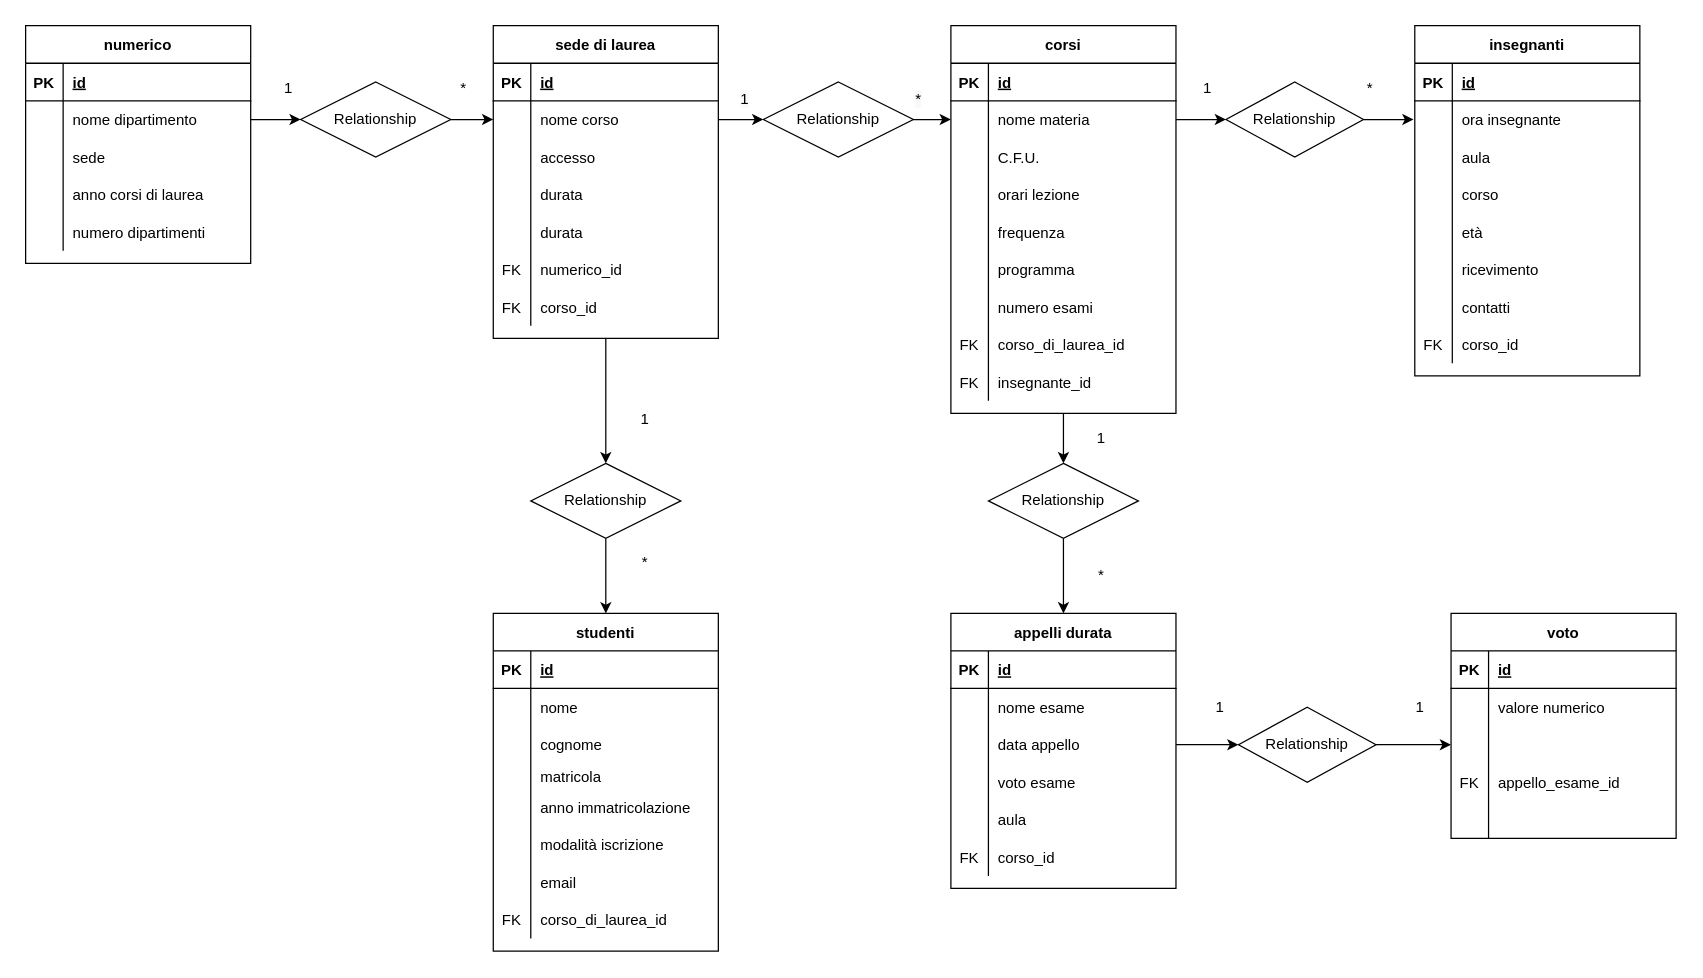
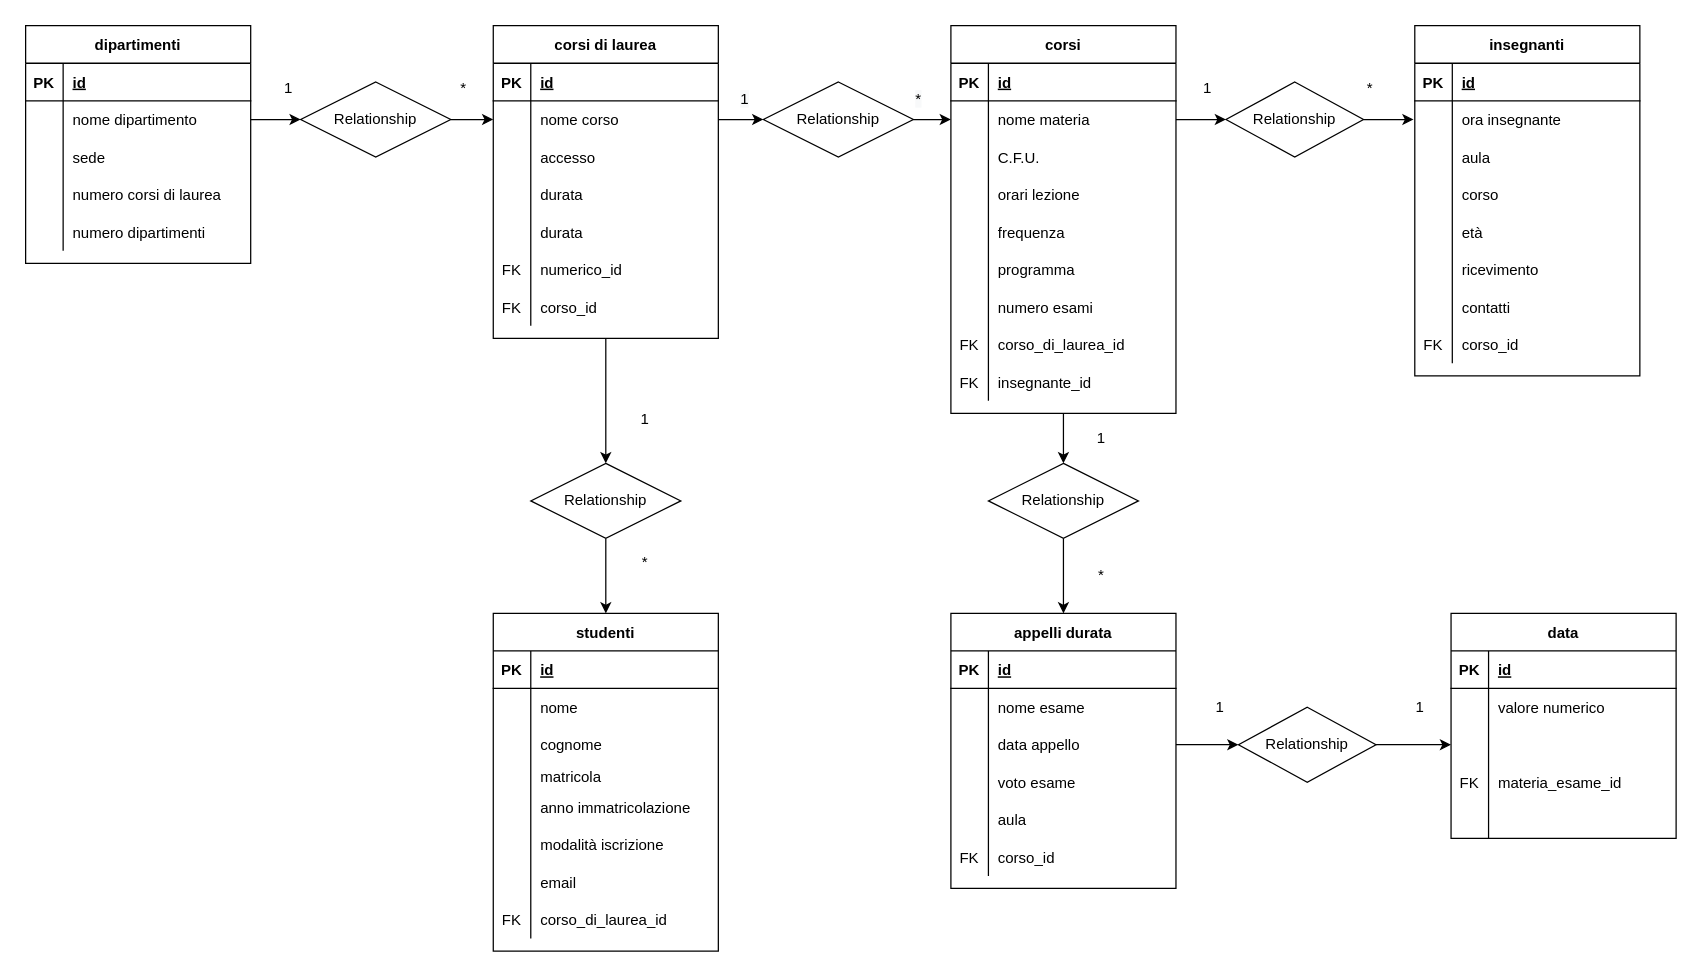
node "numerico": label "numerico" -> "dipartimenti"
node "sede di laurea": label "sede di laurea" -> "corsi di laurea"
node "anno corsi di laurea": label "anno corsi di laurea" -> "numero corsi di laurea"
node "voto": label "voto" -> "data"
node "appello_esame_id": label "appello_esame_id" -> "materia_esame_id"
